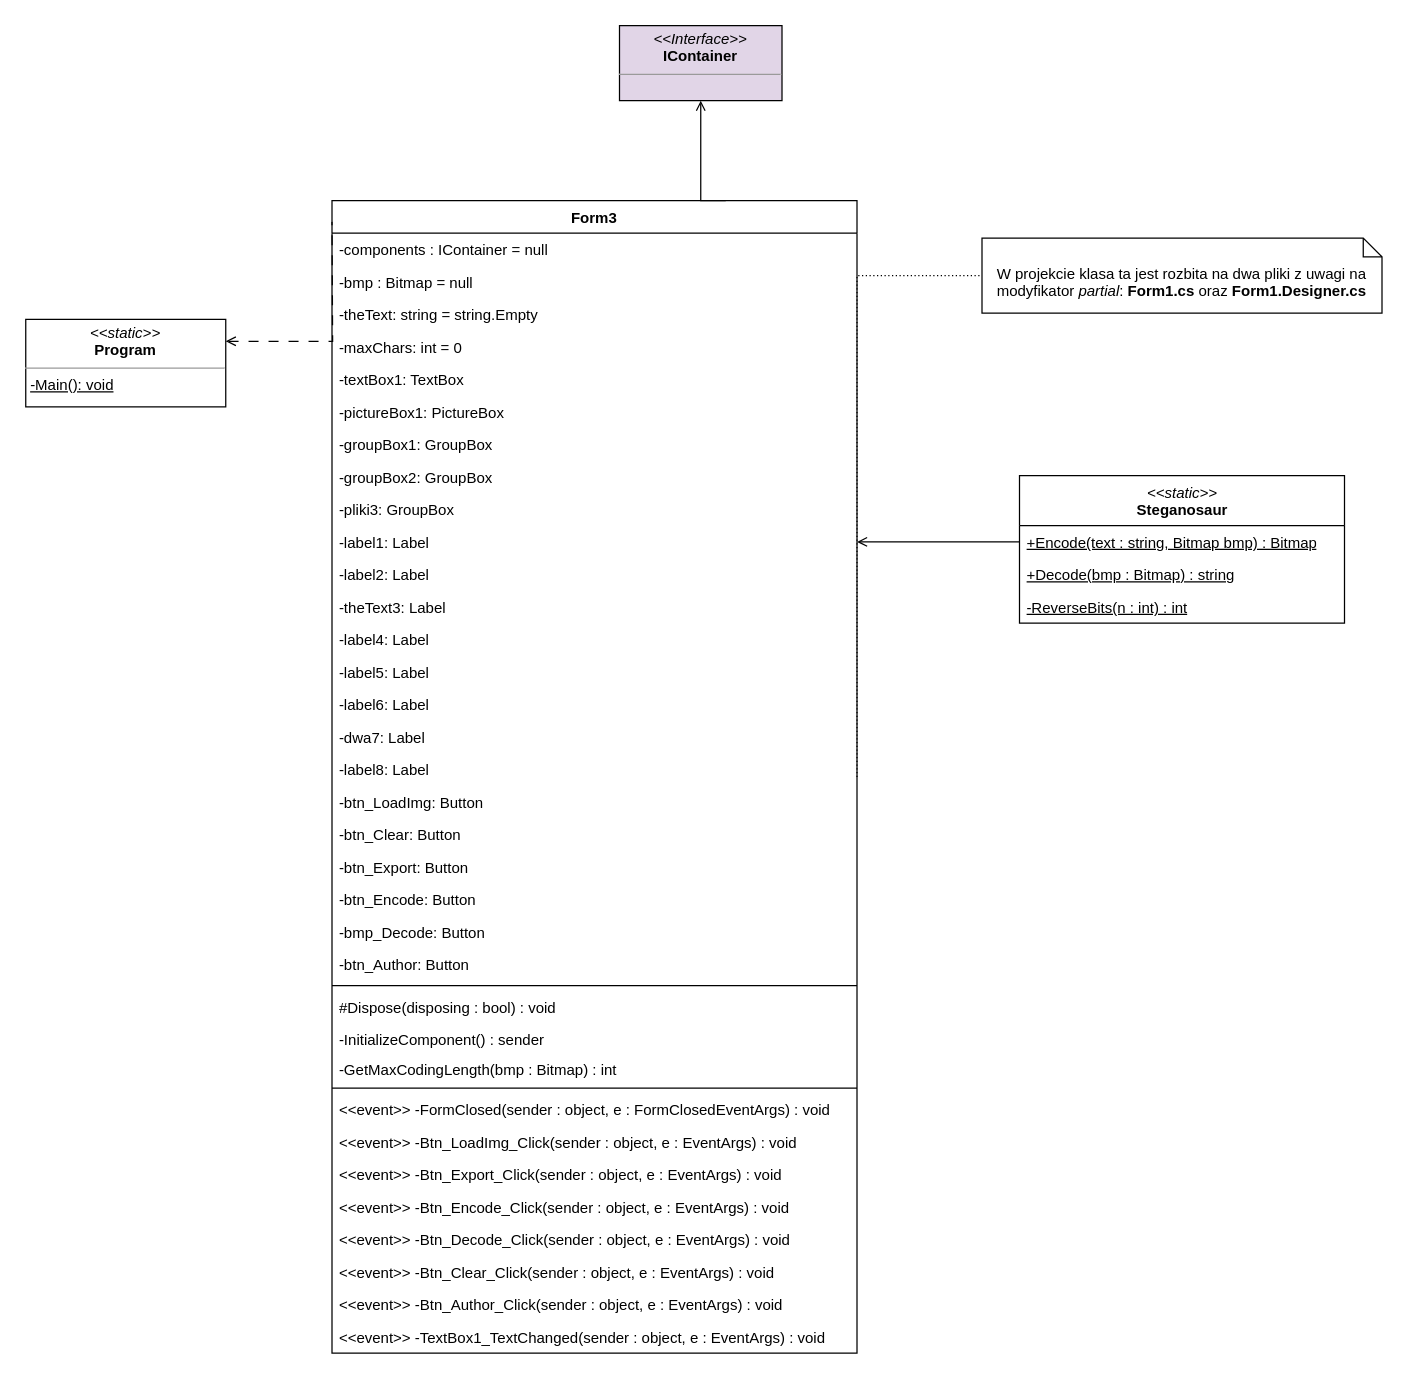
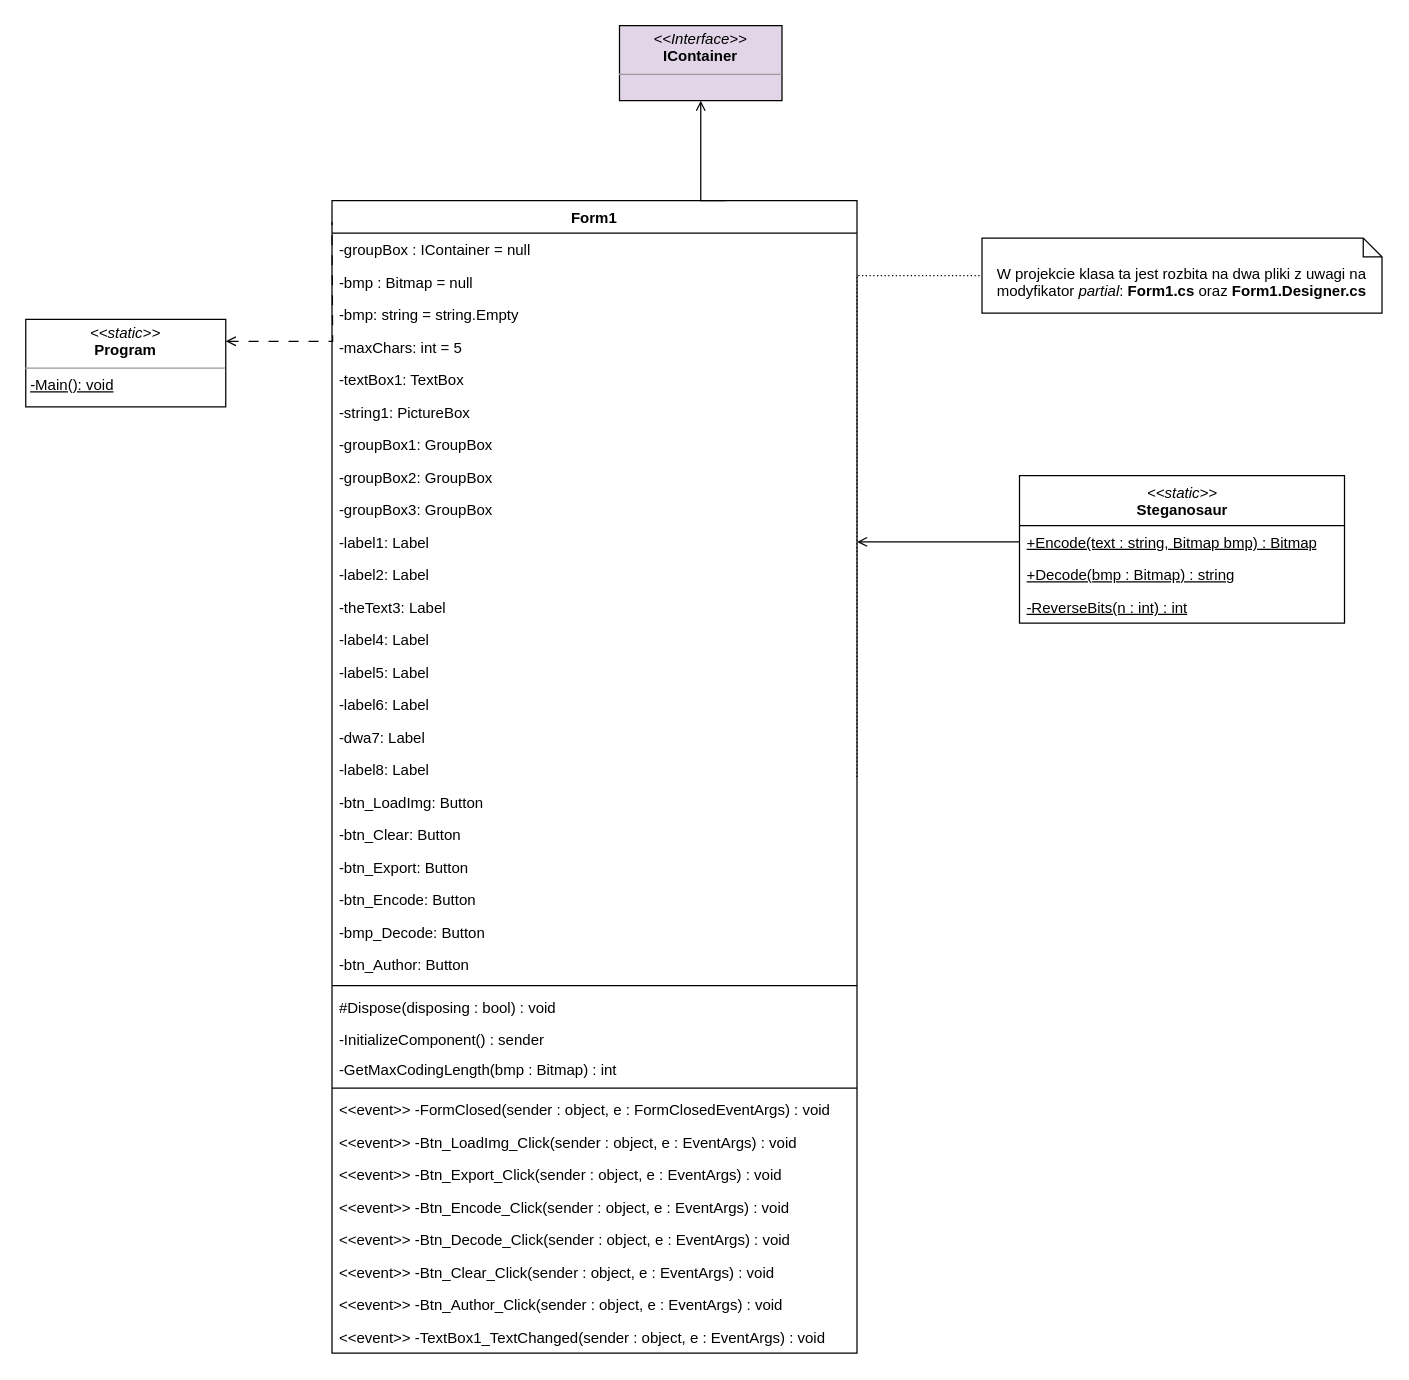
node "Form3": label "Form3" -> "Form1"
node "-components : IContainer = null": label "-components : IContainer = null" -> "-groupBox : IContainer = null"
node "-theText: string = string.Empty": label "-theText: string = string.Empty" -> "-bmp: string = string.Empty"
node "-maxChars: int = 0": label "-maxChars: int = 0" -> "-maxChars: int = 5"
node "-pictureBox1: PictureBox": label "-pictureBox1: PictureBox" -> "-string1: PictureBox"
node "-pliki3: GroupBox": label "-pliki3: GroupBox" -> "-groupBox3: GroupBox"
